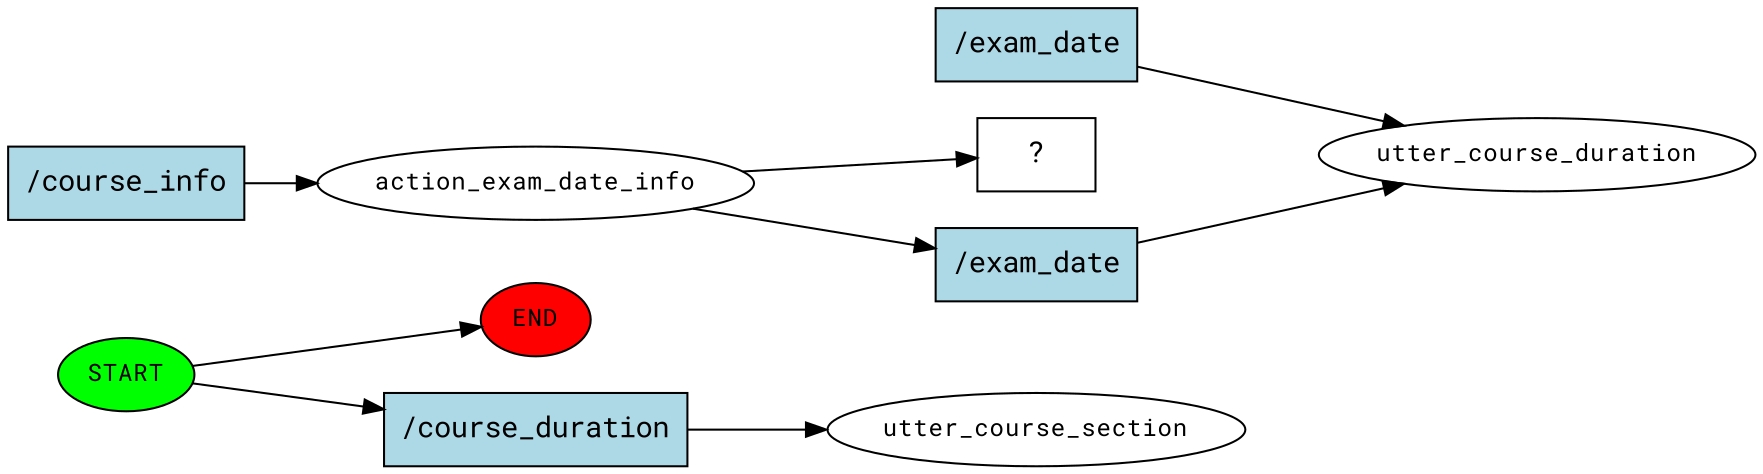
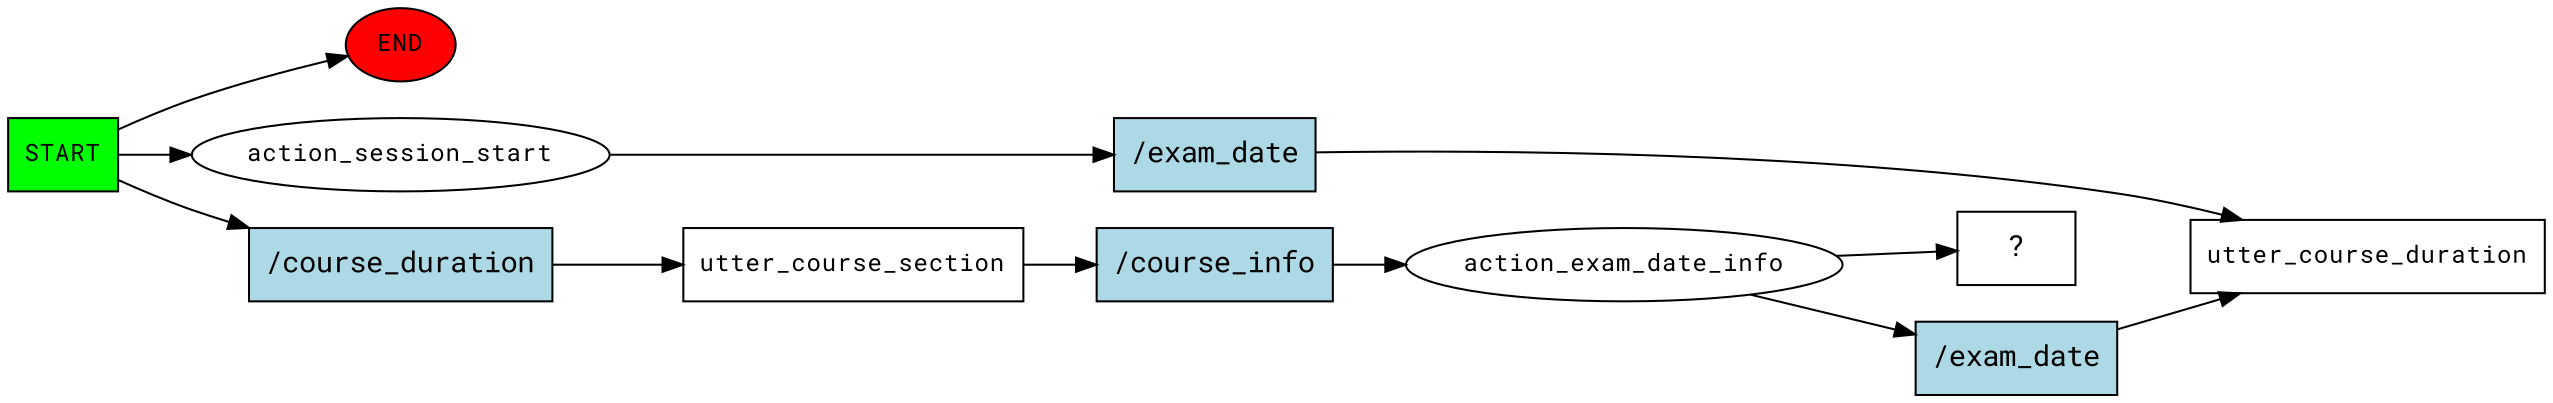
node "action_session_start": added
node "utter_course_duration": shape ellipse -> box
edge "utter_course_section" -> "/course_info": added
node "START": shape ellipse -> box
node "utter_course_section": shape ellipse -> box
